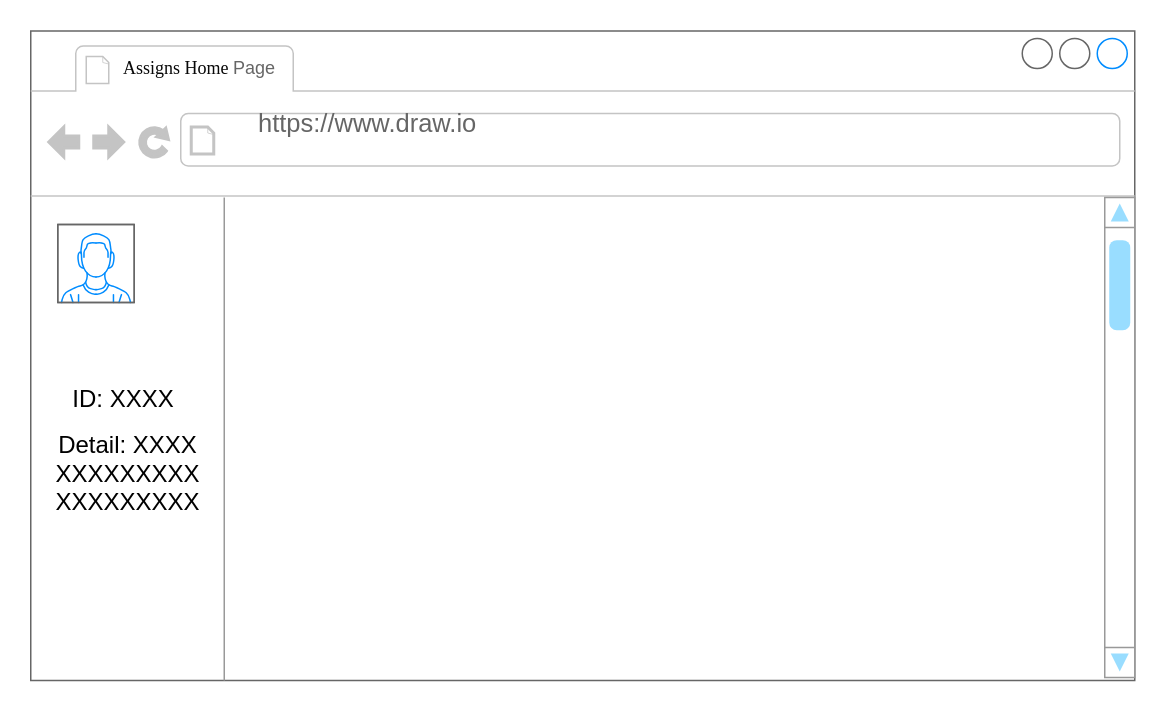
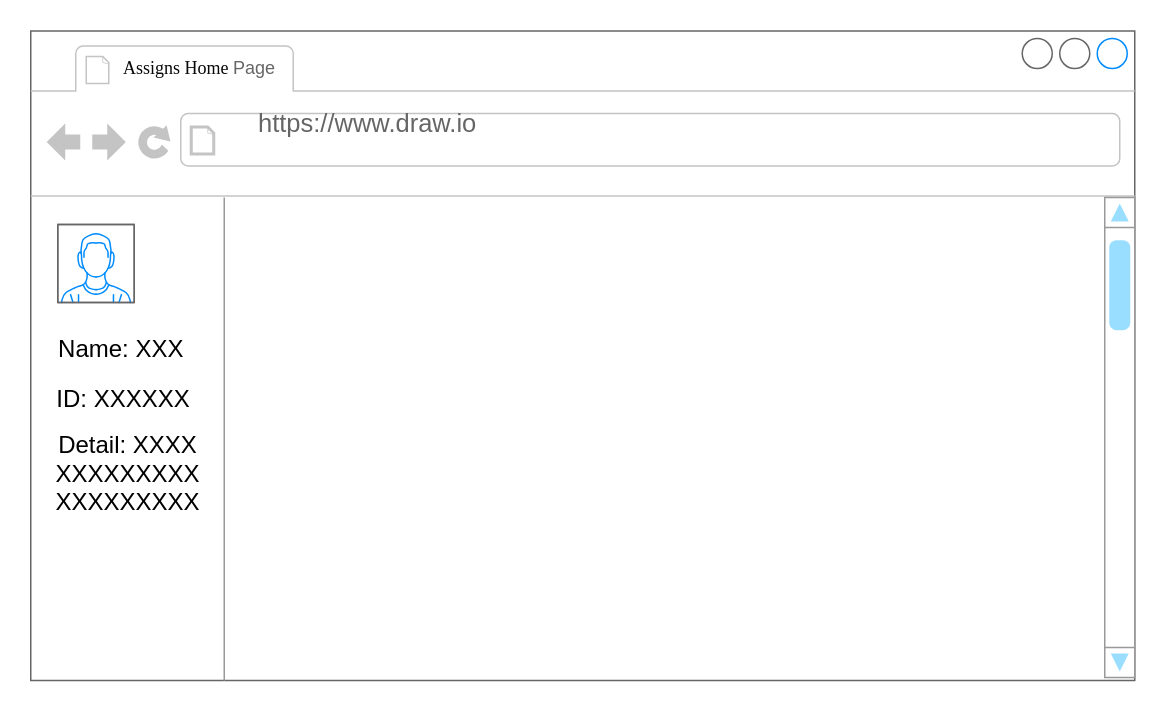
node "Name: XXX": added
node "ID: XXXX": label "ID: XXXX" -> "ID: XXXXXX"
